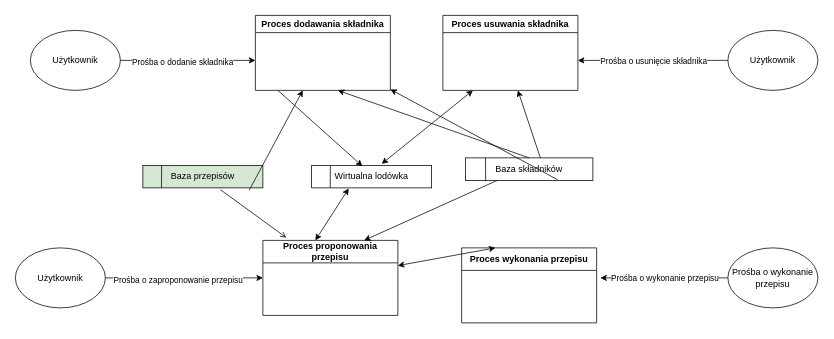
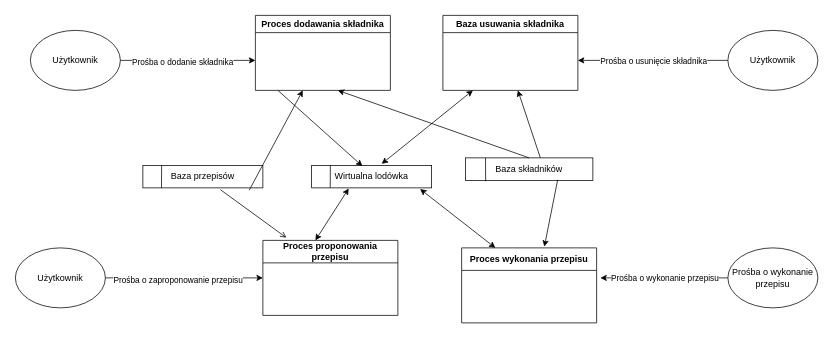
node "Proces usuwania składnika": label "Proces usuwania składnika" -> "Baza usuwania składnika"
edge "Baza składników" -> "Proces dodawania składnika": now "Baza składników" -> "Proces wykonania przepisu"
node "Baza przepisów": fillcolor #d5e8d4 -> #ffffff
edge "Baza składników" -> "Proces proponowania przepisu": removed
edge "Proces proponowania przepisu" -- "Proces wykonania przepisu": now "Wirtualna lodówka" -- "Proces wykonania przepisu"
